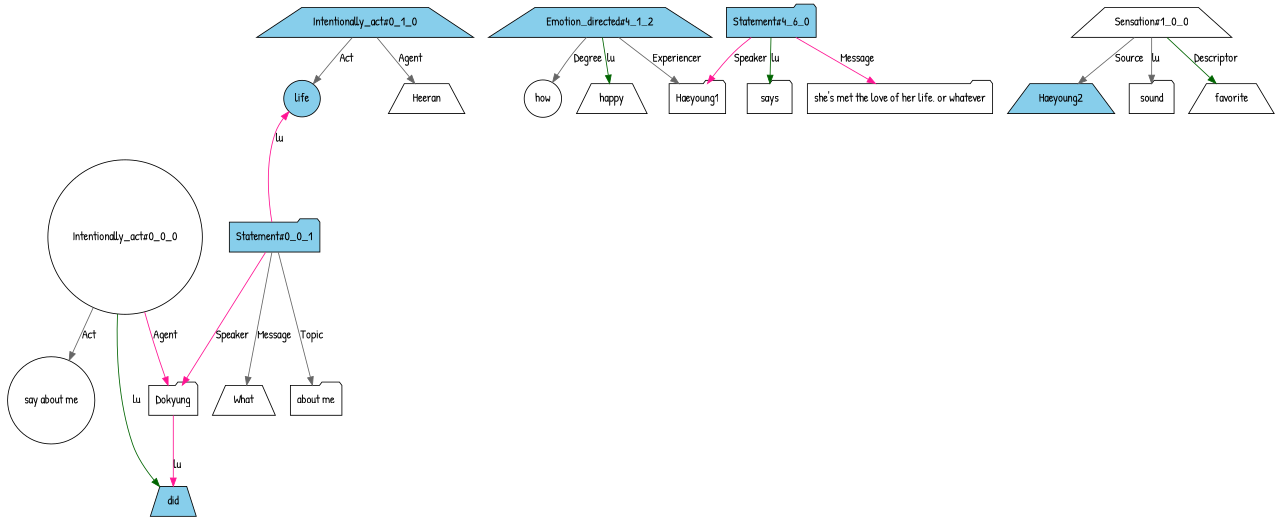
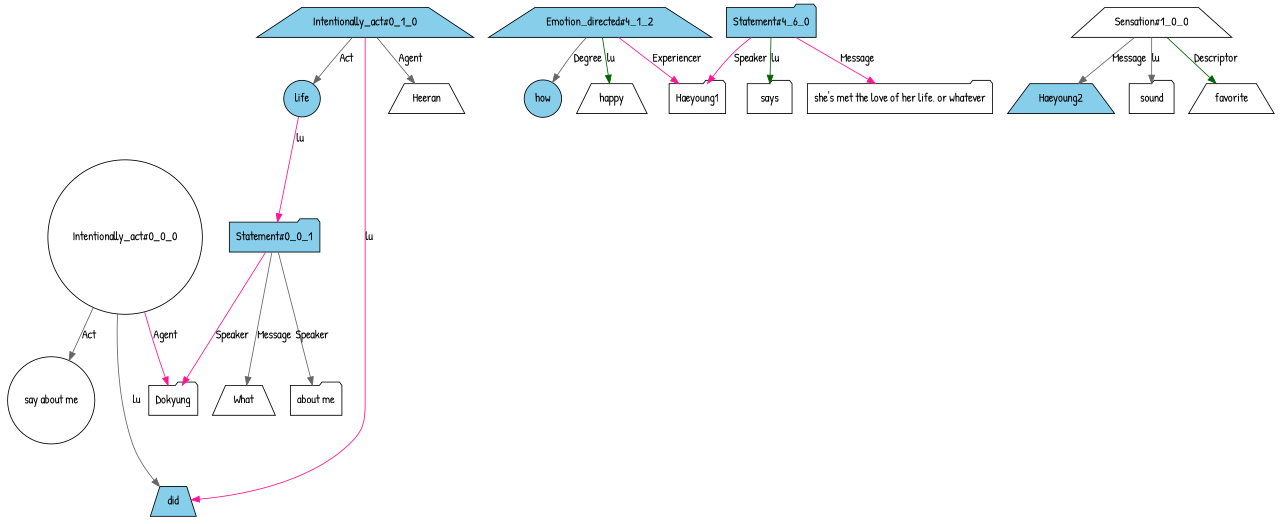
edge "Emotion_directed#4_1_2" -> "Haeyoung1": color gray40 -> deeppink
edge "Sensation#1_0_0" -> "Haeyoung2": label "Source" -> "Message"
node "how": fillcolor white -> skyblue
edge "Statement#0_0_1" -> "life": reversed
edge "Statement#0_0_1" -> "about me": label "Topic" -> "Speaker"
edge "Intentionally_act#0_0_0" -> "did": color darkgreen -> gray40
edge "Dokyung" -> "did": now "Intentionally_act#0_1_0" -> "did"
